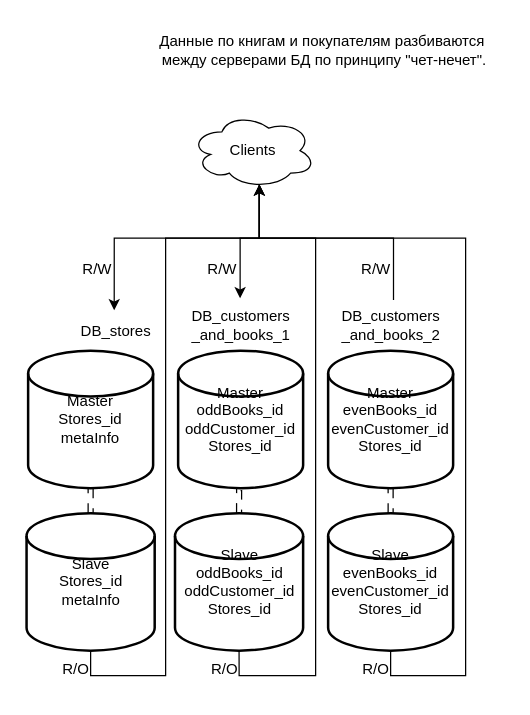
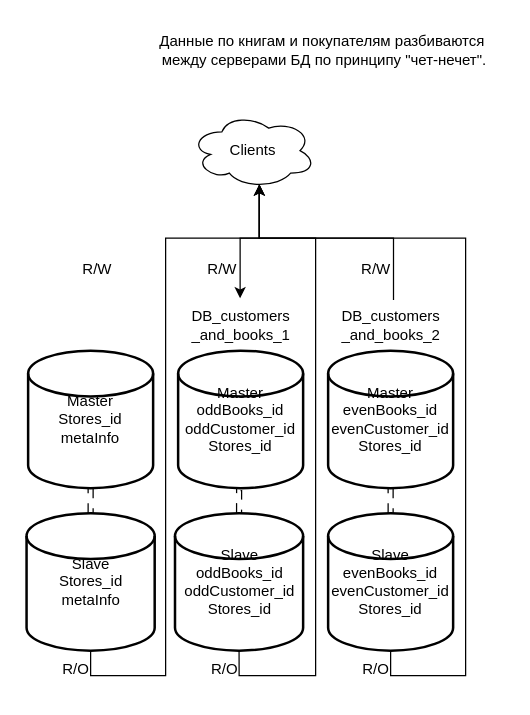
edge "Clients" -> "DB_stores": removed
node "DB_stores": removed
